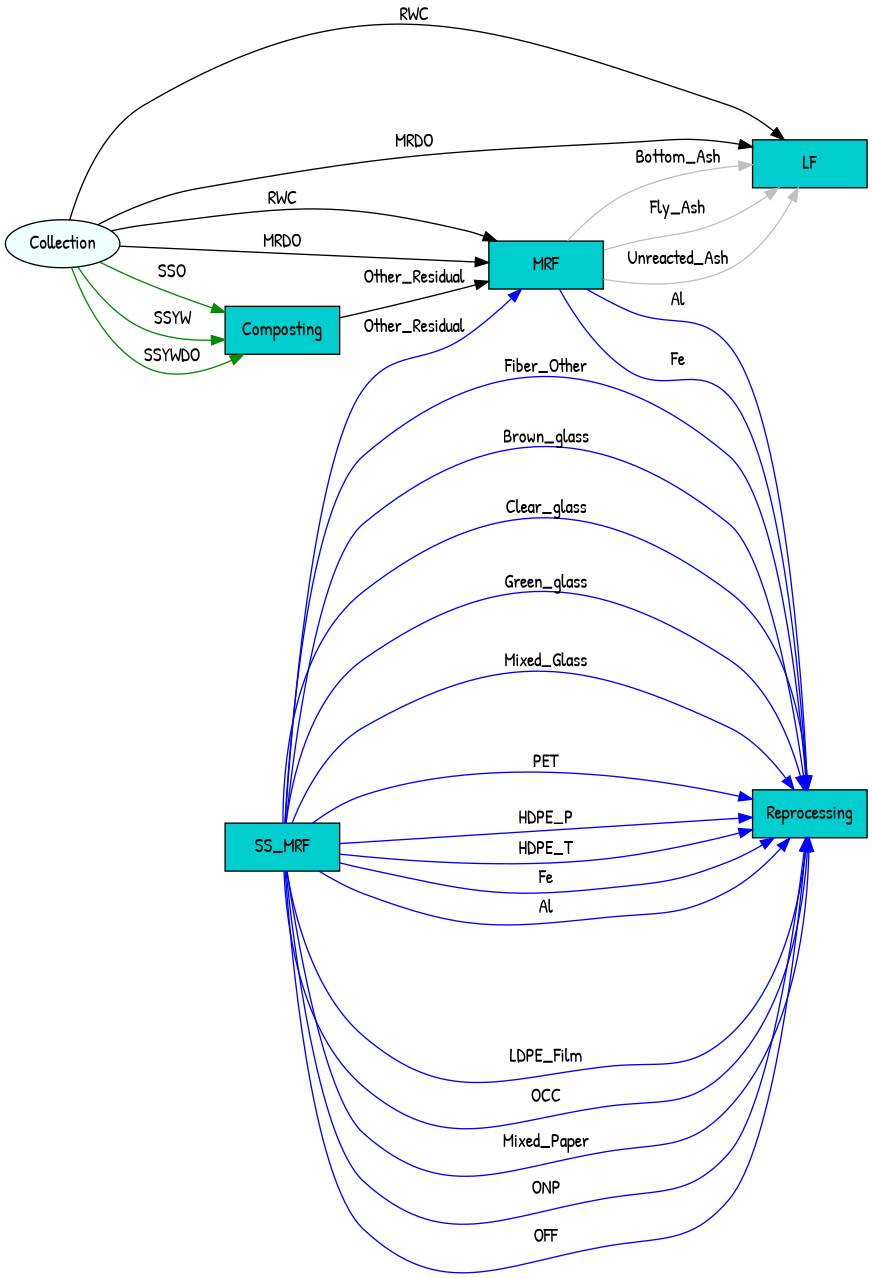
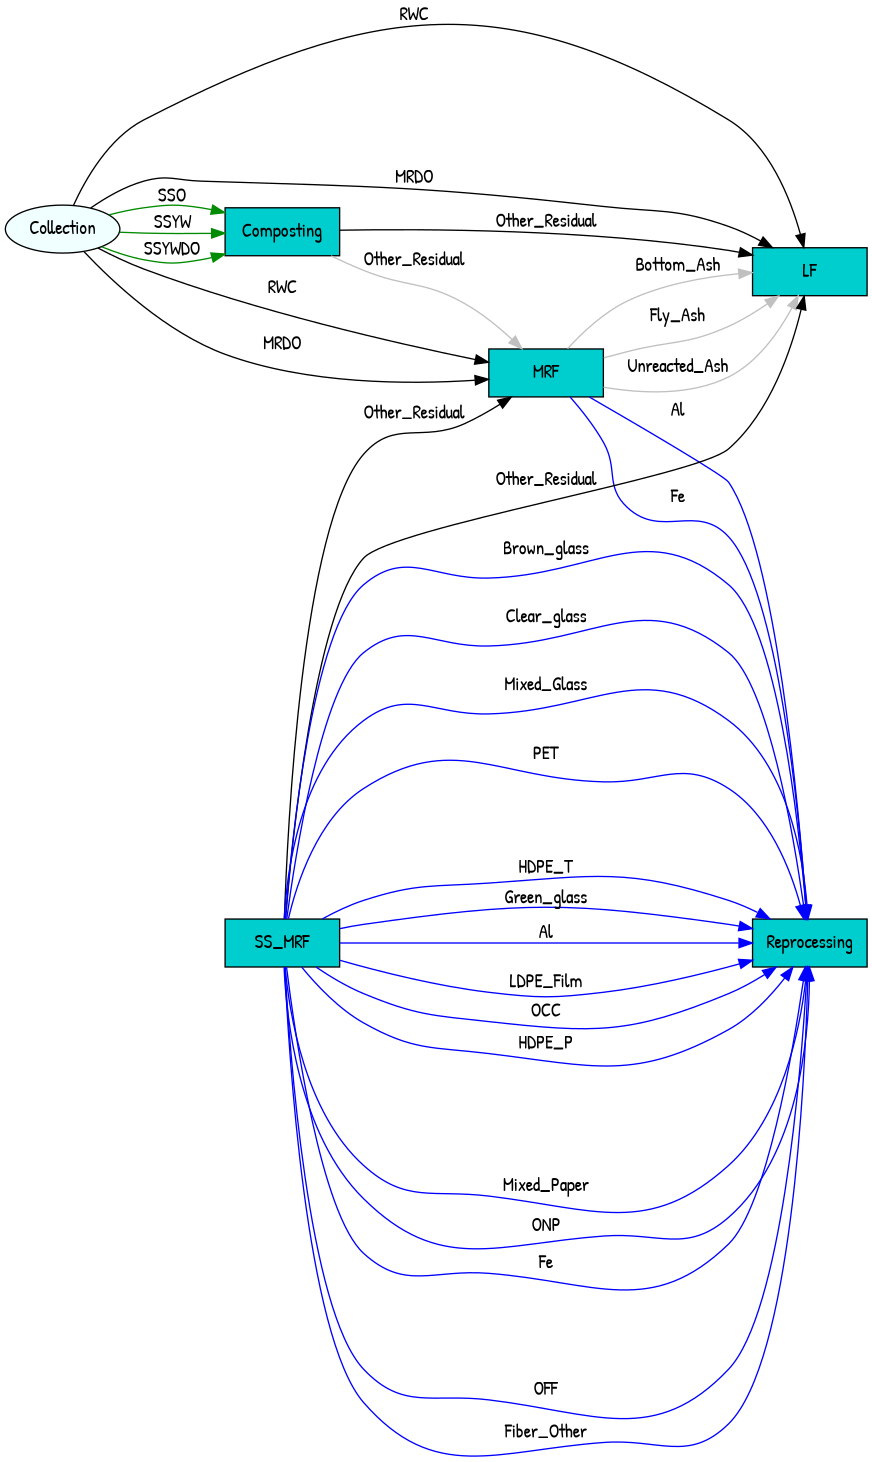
edge "Composting" -> "LF": added, label "Other_Residual"
edge "Composting" -> "MRF": color black -> gray
edge "SS_MRF" -> "MRF": color blue -> black
edge "SS_MRF" -> "LF": added, label "Other_Residual"
